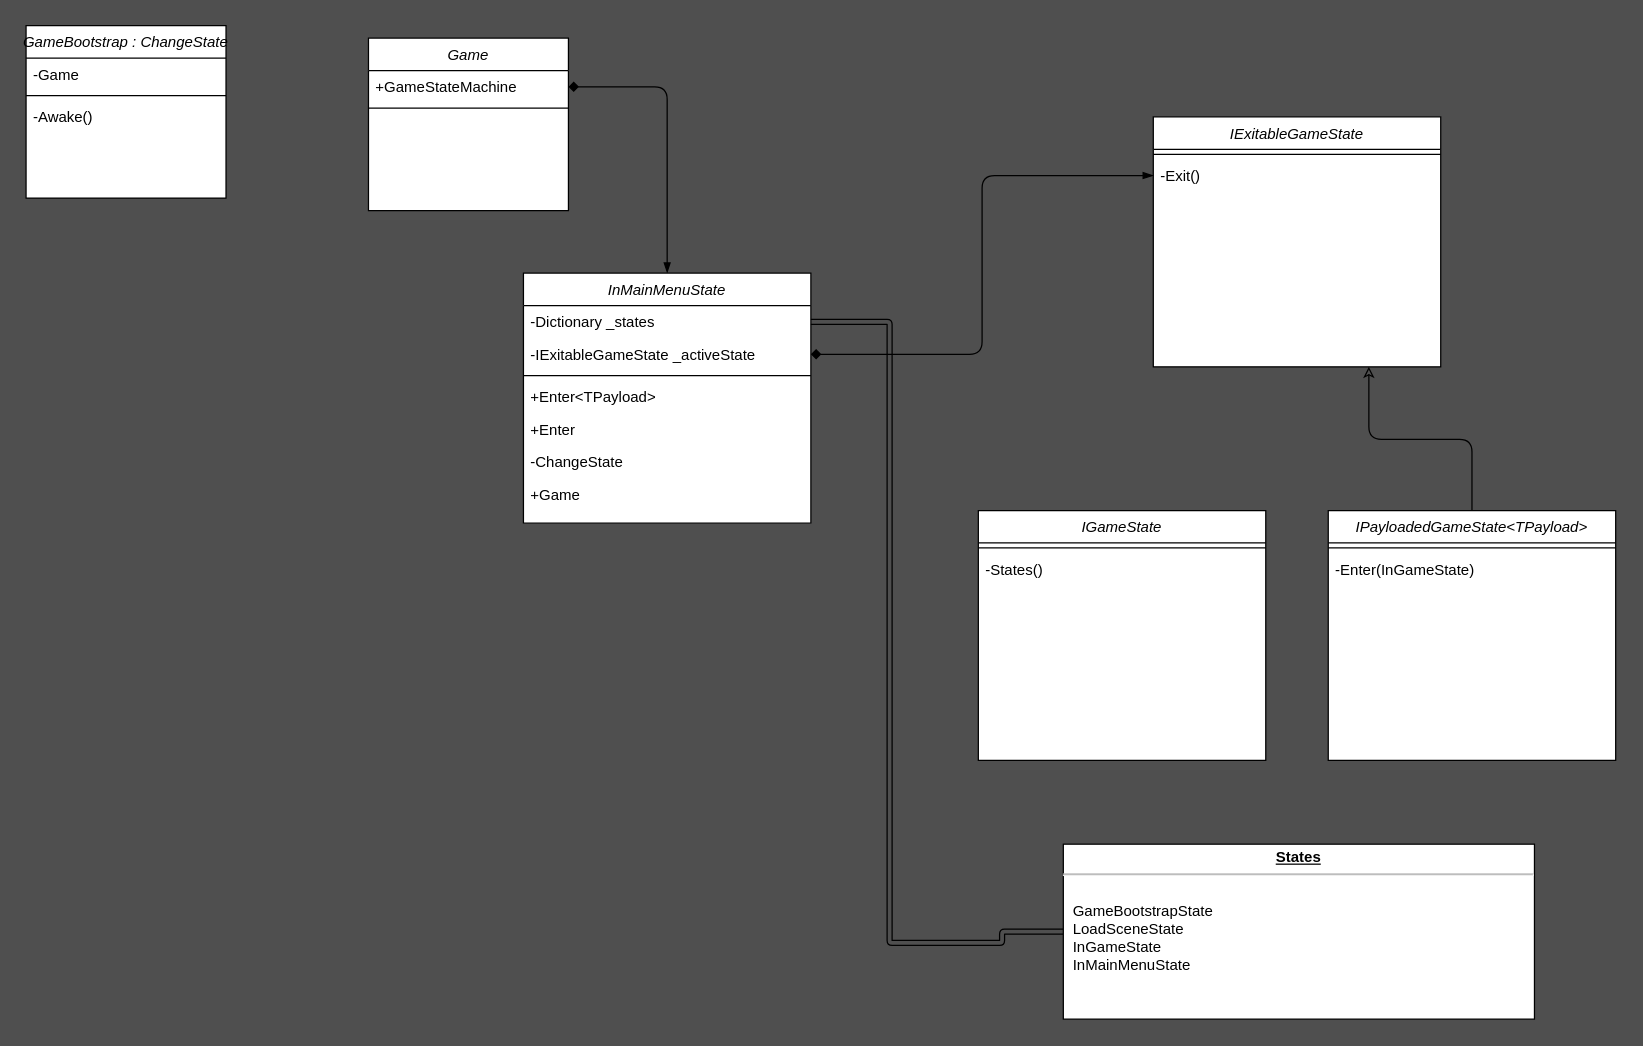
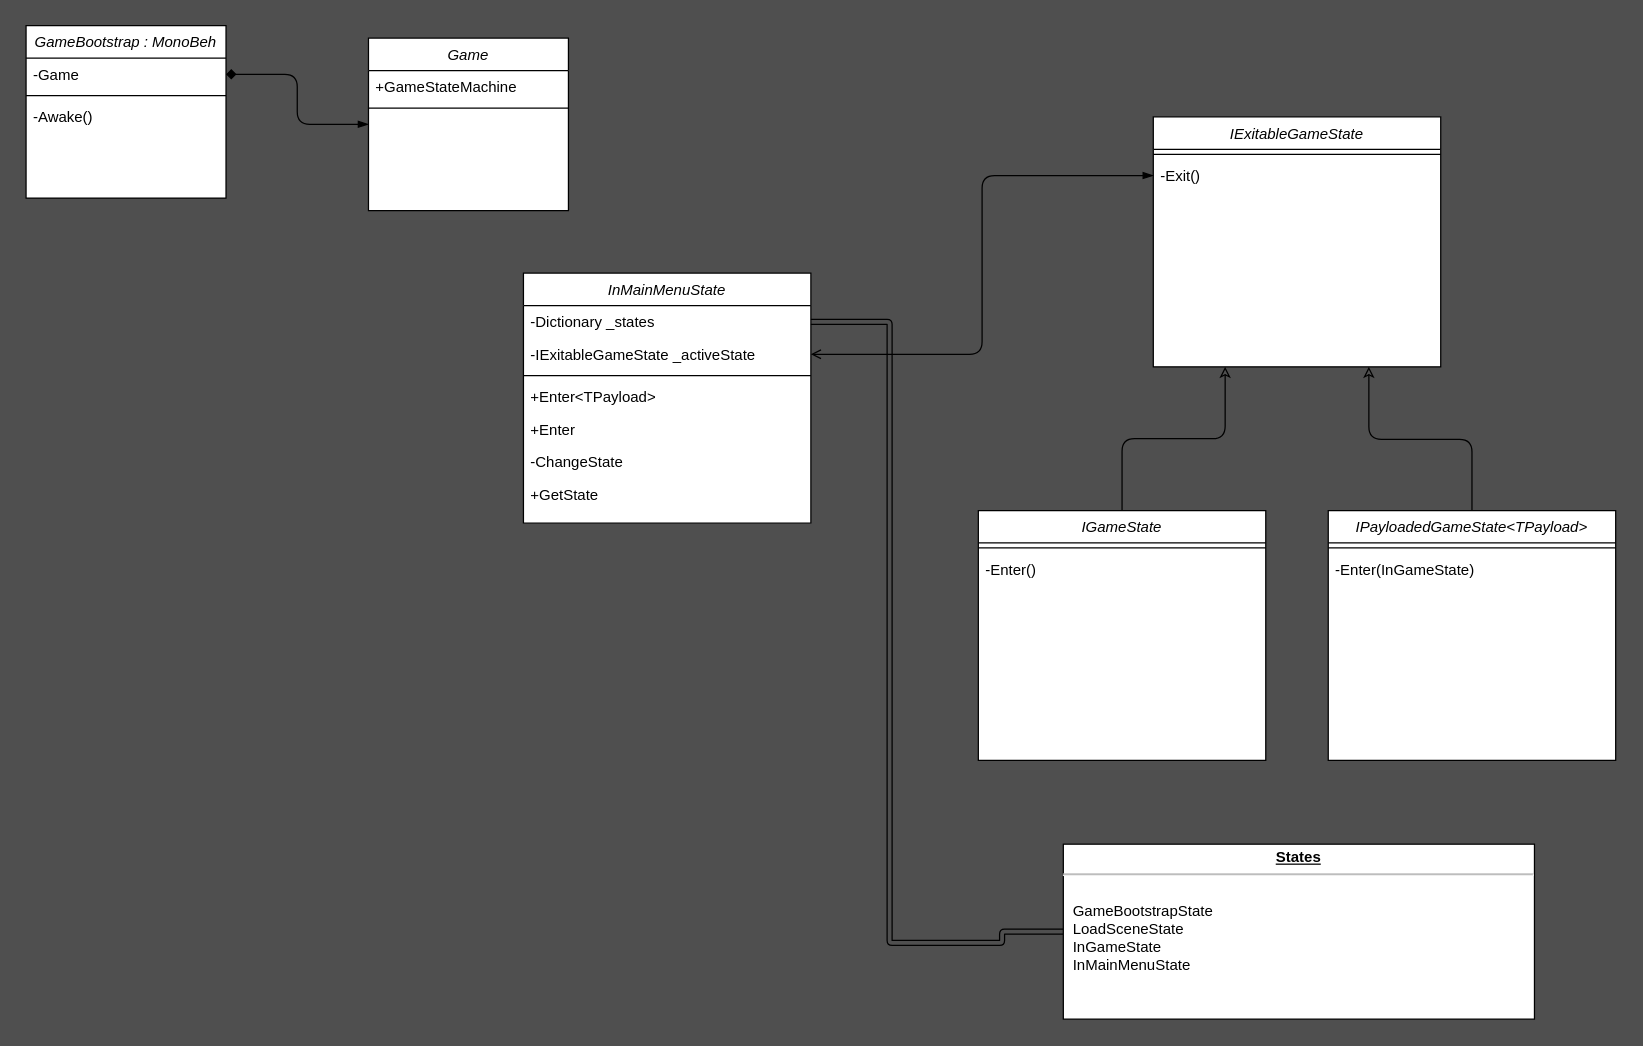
node "GameBootstrap : ChangeState": label "GameBootstrap : ChangeState" -> "GameBootstrap : MonoBeh"
edge "-Game" -- "Game": added
edge "+GameStateMachine" -- "InMainMenuState": removed
edge "-Exit()" -- "-IExitableGameState _activeState": arrowhead diamond -> open
edge "IGameState" -> "IExitableGameState": added
node "+Game": label "+Game" -> "+GetState"
node "-States()": label "-States()" -> "-Enter()"
